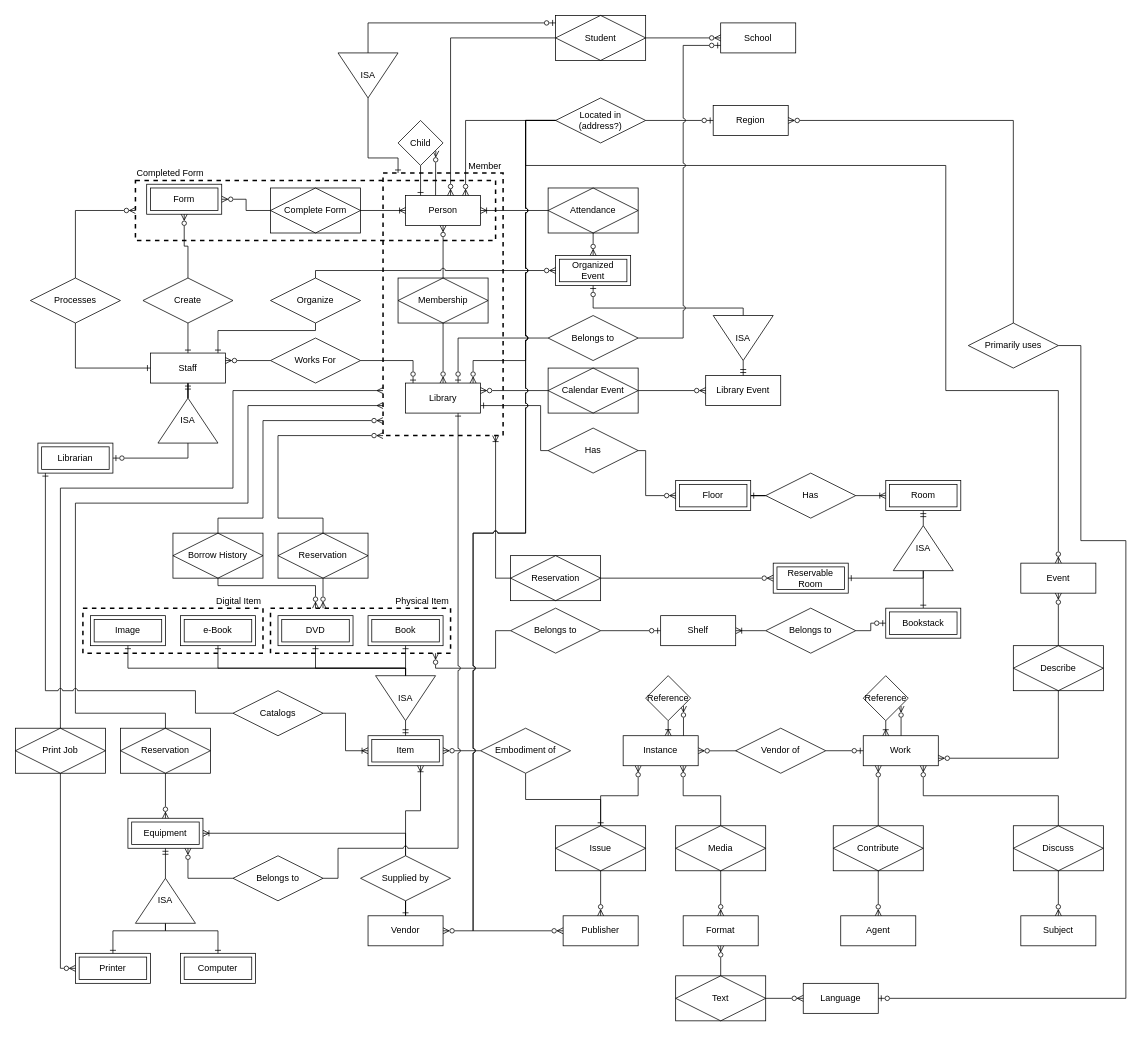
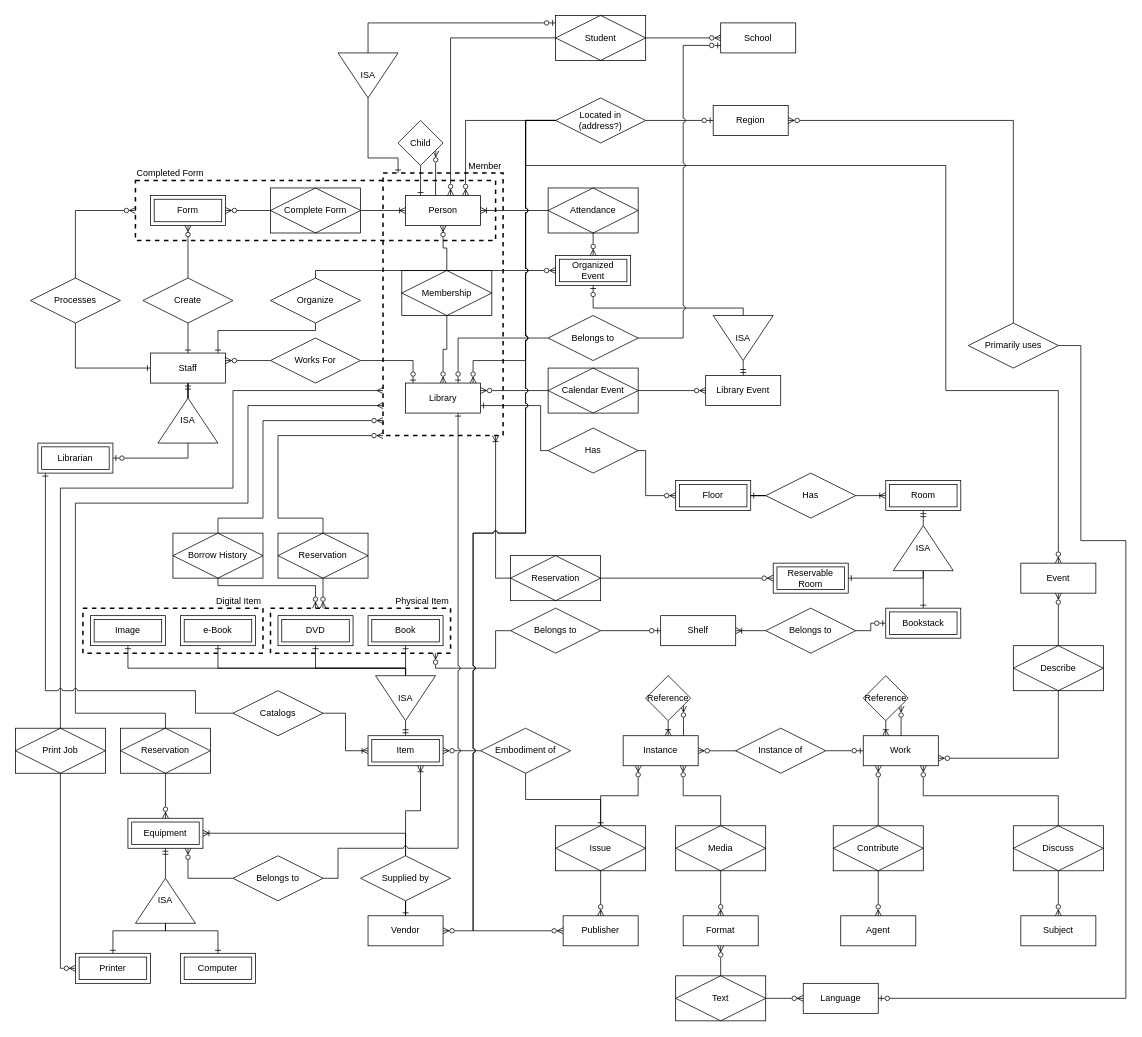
node "Form": moved (184, 199) -> (188, 210)
node "Membership": moved (443, 300) -> (447, 293)
node "Vendor of": label "Vendor of" -> "Instance of"
